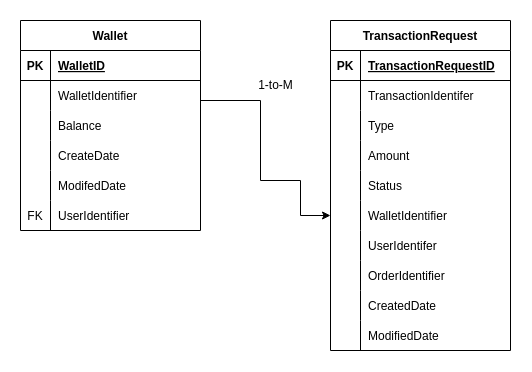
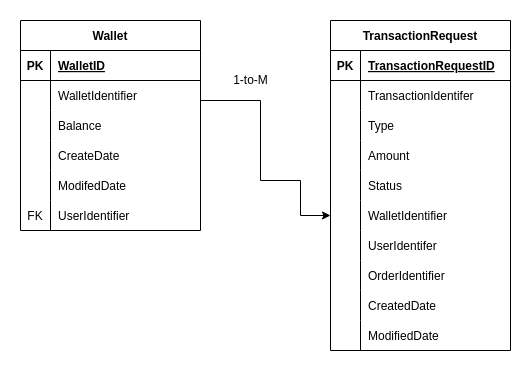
node "1-to-M": moved (276, 86) -> (251, 81)
